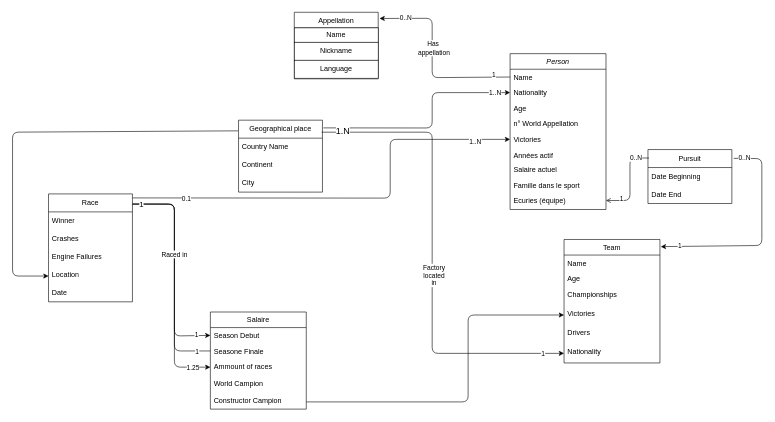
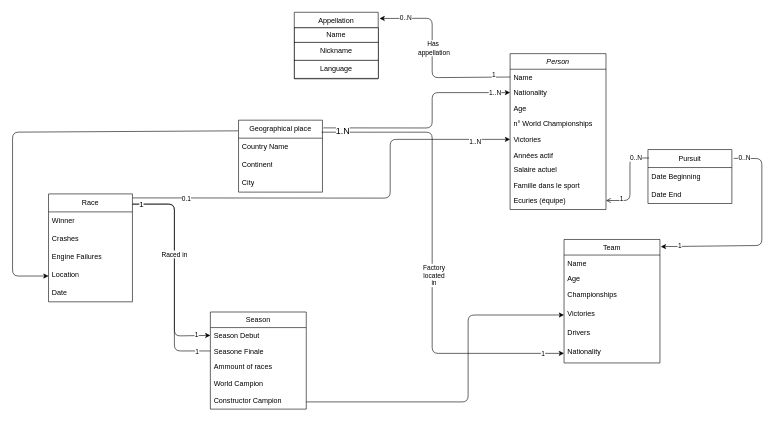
node "n° World Appellation": label "n° World Appellation" -> "n° World Championships"
node "Salaire": label "Salaire" -> "Season"
edge "Race" -> "Ammount of races": removed, label "1.25"
